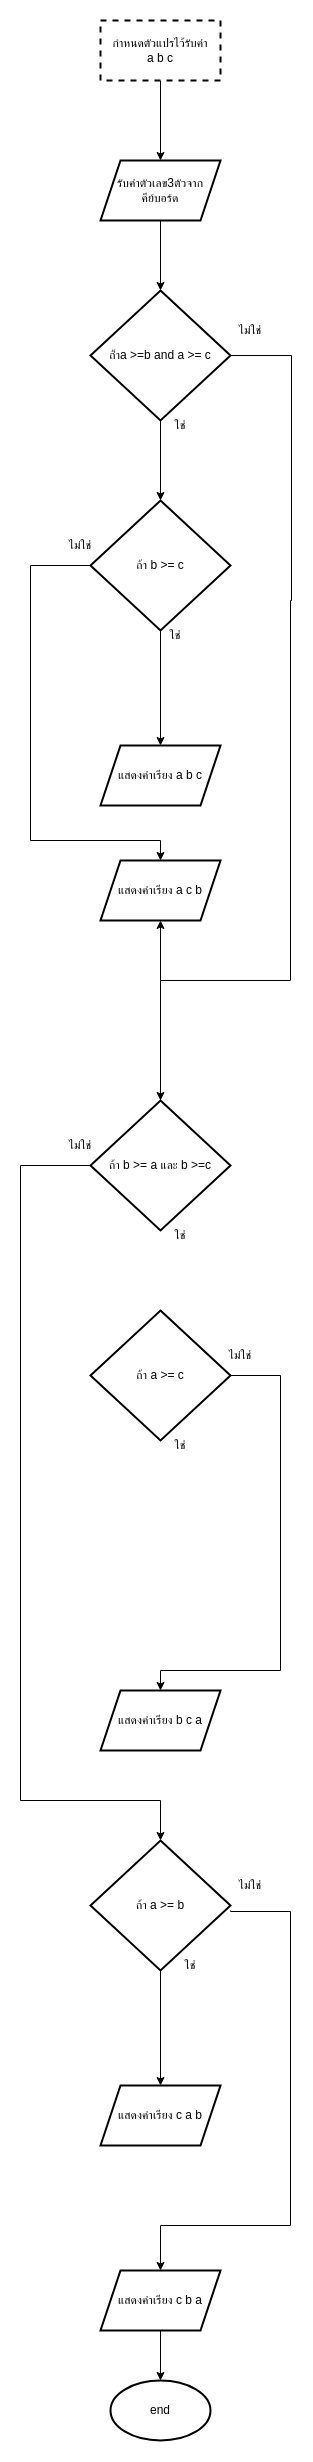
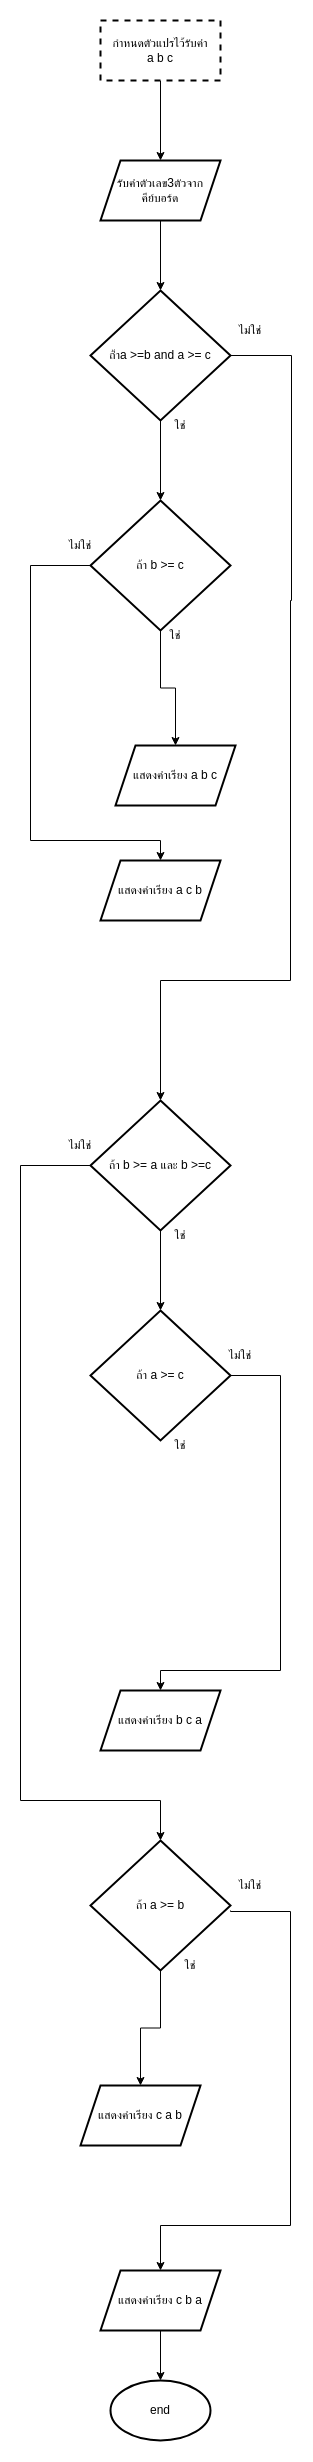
node "แสดงค่าเรียง a b c": moved (161, 776) -> (176, 776)
edge "ถ้า b >= a และ b >=c" -> "แสดงค่าเรียง a c b": now "ถ้า b >= a และ b >=c" -> "ถ้า a >= c"
node "แสดงค่าเรียง c a b": moved (161, 2116) -> (141, 2116)
